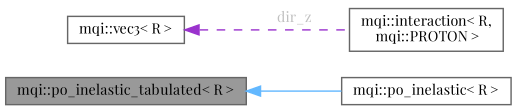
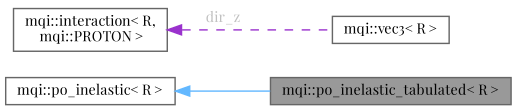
edge "mqi::interaction< R, mqi::PROTON >" -> "mqi::vec3< R >": reversed
edge "mqi::po_inelastic< R >" -> "mqi::po_inelastic_tabulated< R >": reversed
